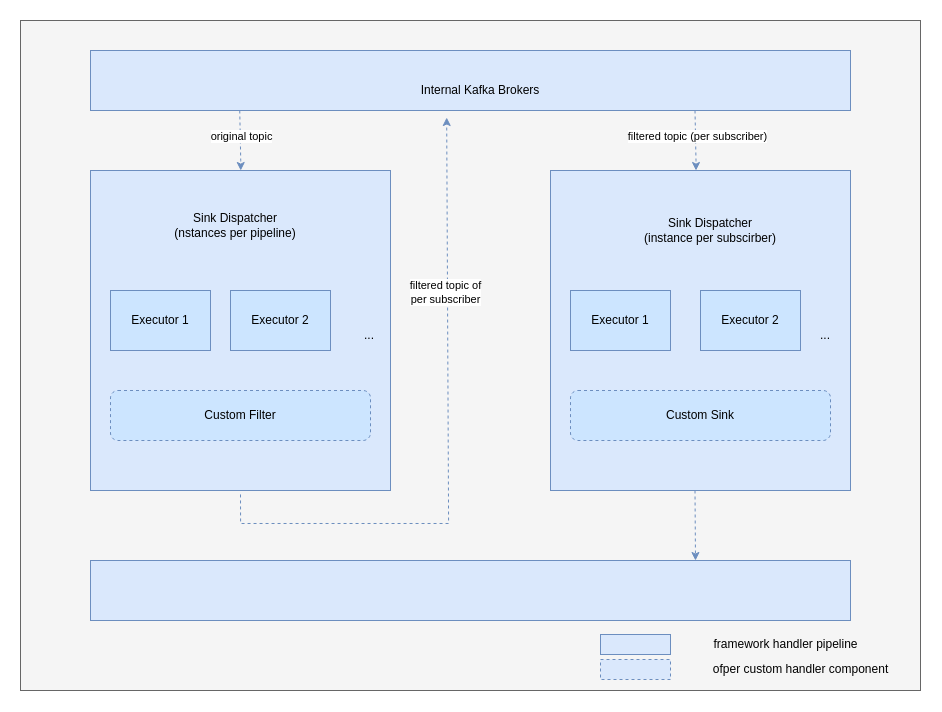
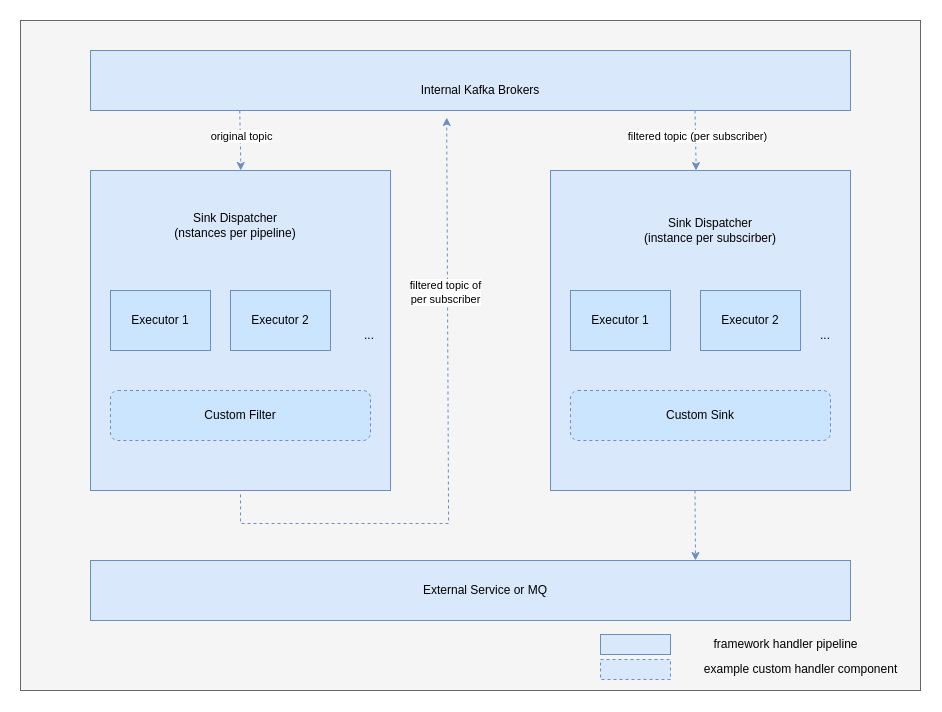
node "External Service or MQ": added
node "ofper custom handler component": label "ofper custom handler component" -> "example custom handler component"
